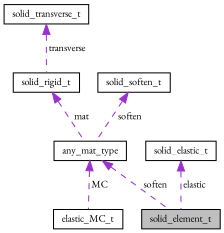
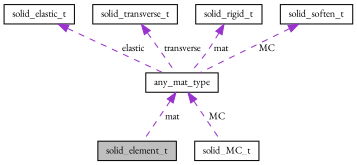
edge "solid_rigid_t" -> "solid_transverse_t": now "any_mat_type" -> "solid_transverse_t"
edge "any_mat_type" -> "solid_soften_t": label " soften" -> " MC"
edge "solid_element_t" -> "any_mat_type": label " soften" -> " mat"
edge "solid_element_t" -> "solid_elastic_t": now "any_mat_type" -> "solid_elastic_t"
node "elastic_MC_t": label "elastic_MC_t" -> "solid_MC_t"
